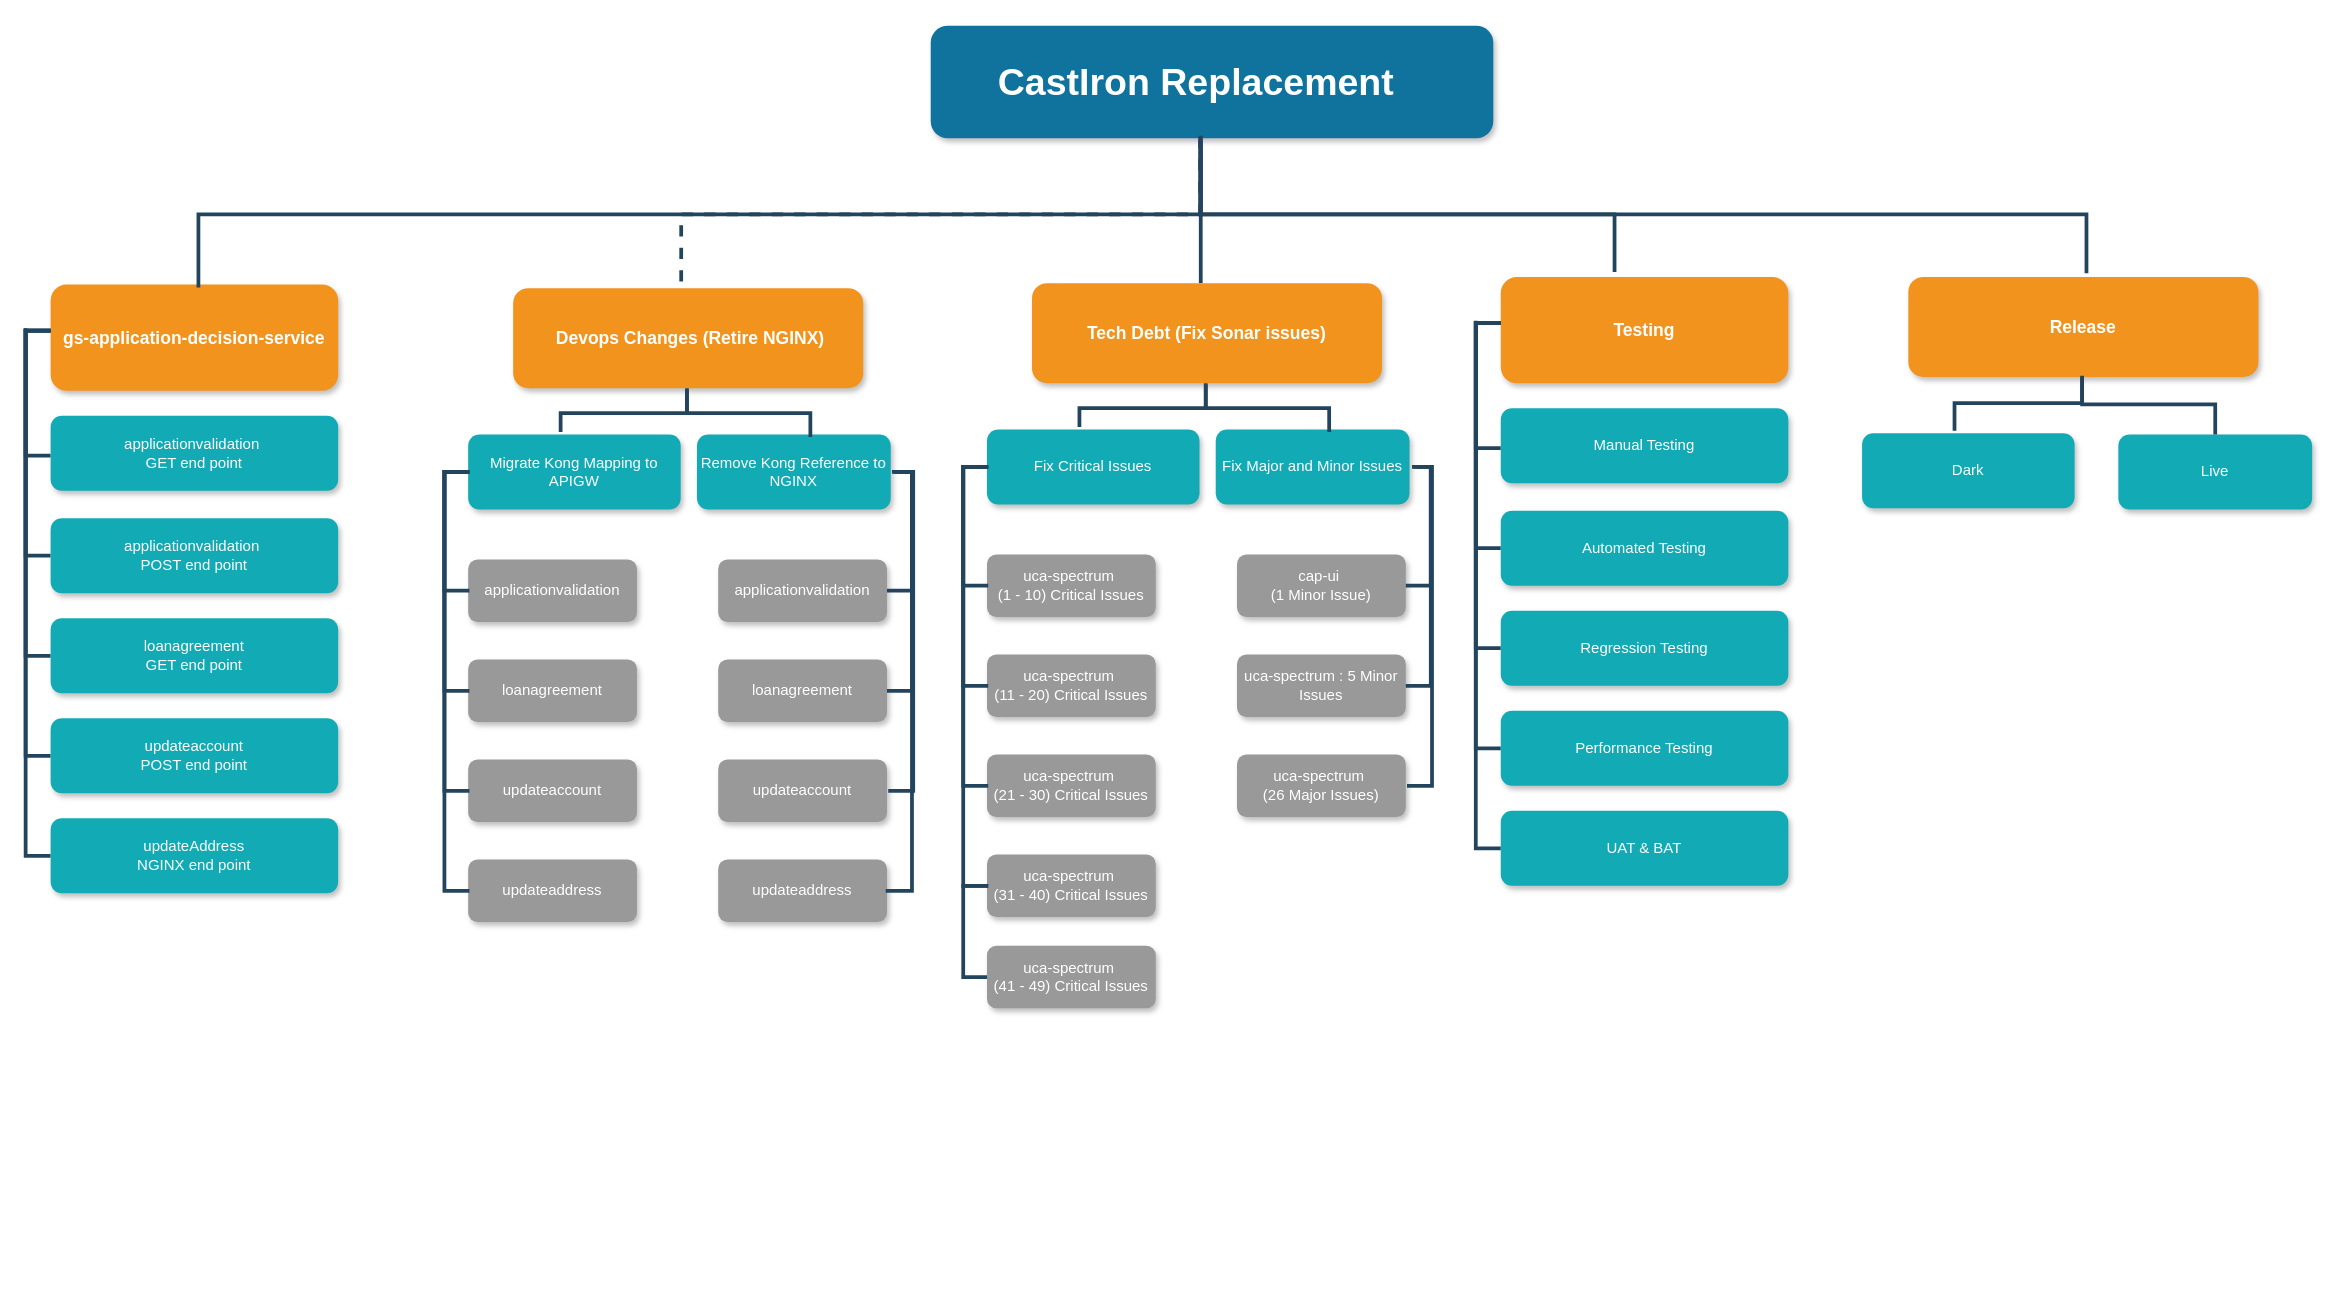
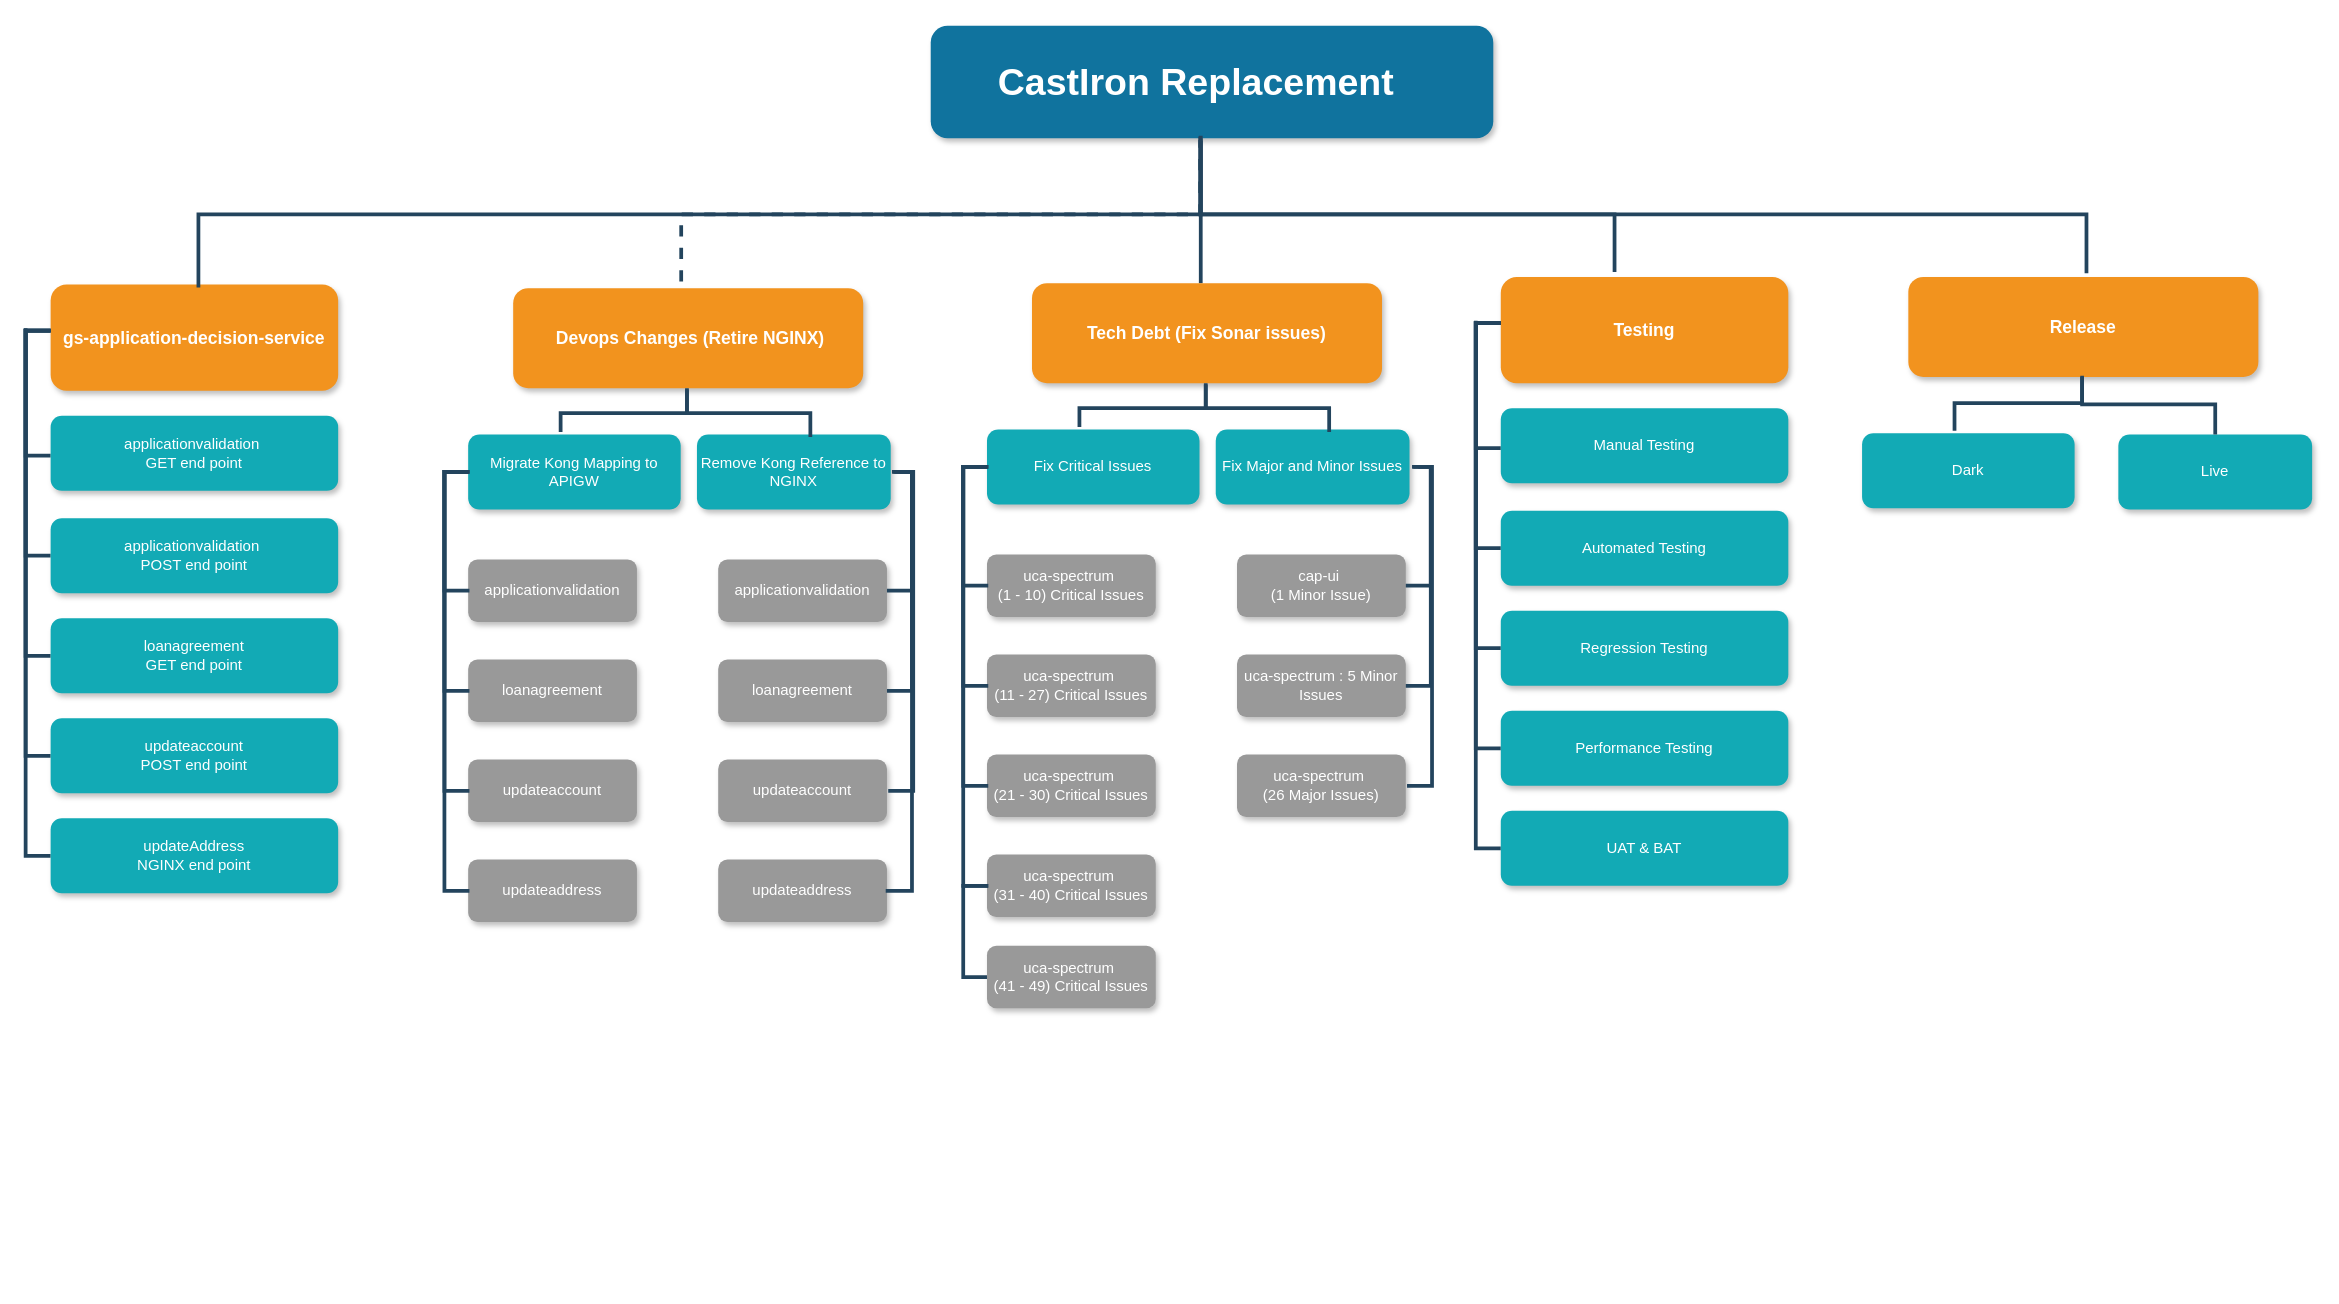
node "uca-spectrum (11 - 20) Critical Issues": label "uca-spectrum (11 - 20) Critical Issues" -> "uca-spectrum (11 - 27) Critical Issues"
